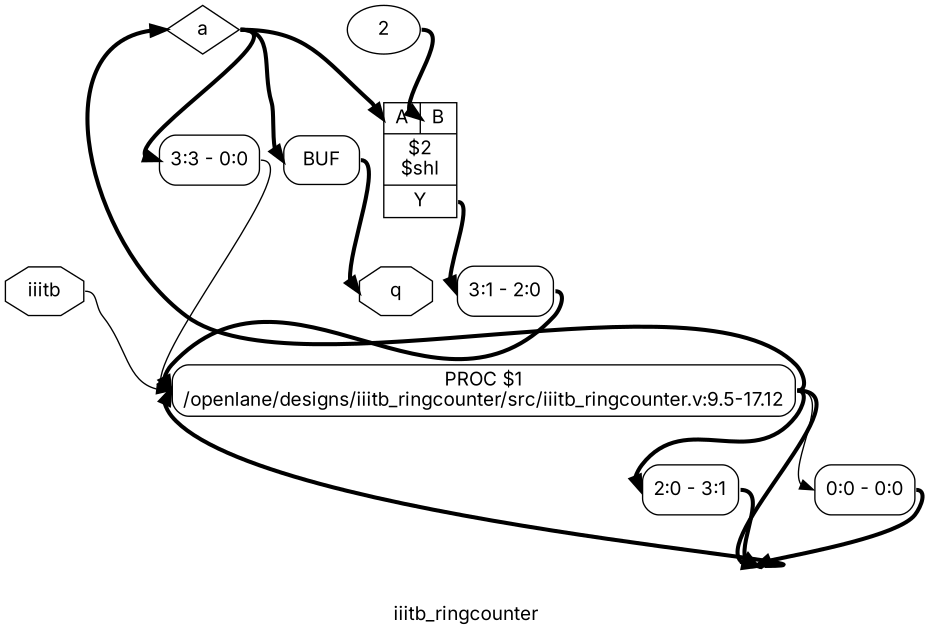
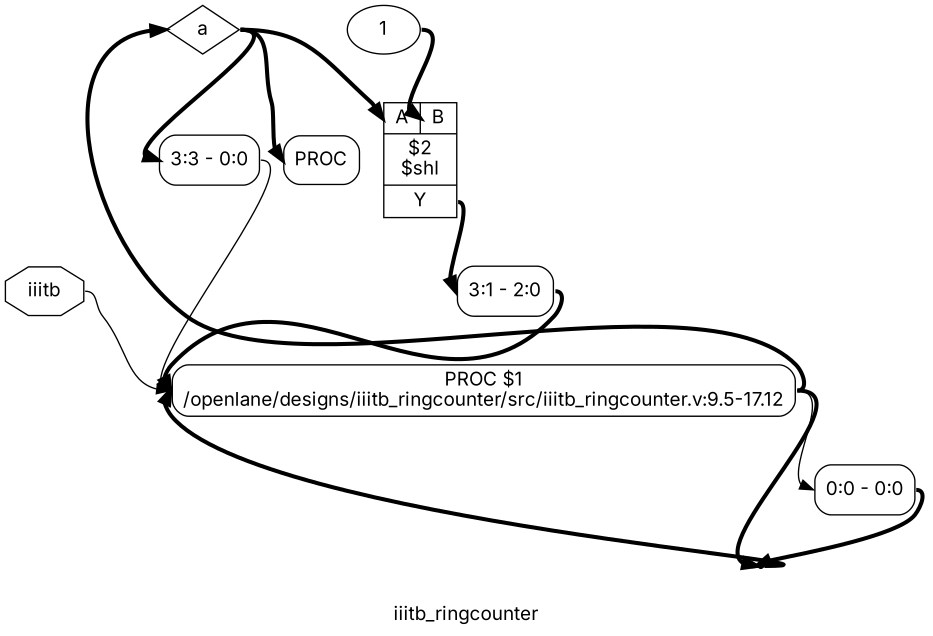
node "2": label "2" -> "1"
node "BUF": label "BUF" -> "PROC"
node "q": removed
node "2:0 - 3:1": removed
